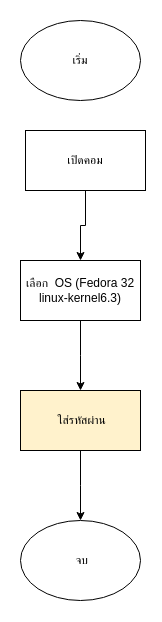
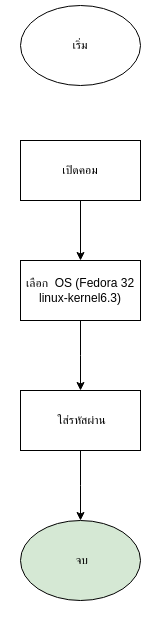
node "เริ่ม": moved (81, 61) -> (81, 46)
node "เปิดคอม": moved (86, 161) -> (81, 171)
node "ใส่รหัสผ่าน": fillcolor #fff2cc -> #ffffff
node "จบ": fillcolor #ffffff -> #d5e8d4
